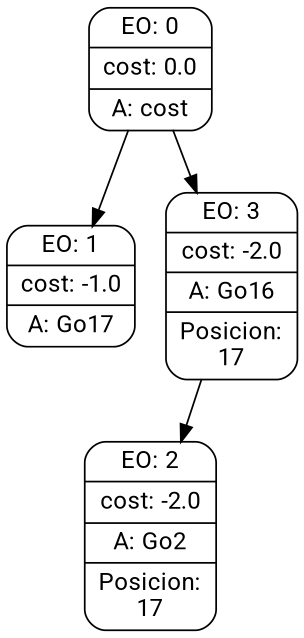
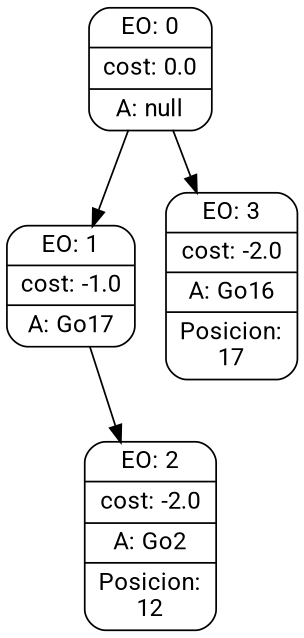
node "EO: 0": text "A: cost" -> "A: null"
edge "EO: 3" -> "EO: 2": now "EO: 1" -> "EO: 2"
node "EO: 2": text "17" -> "12"
